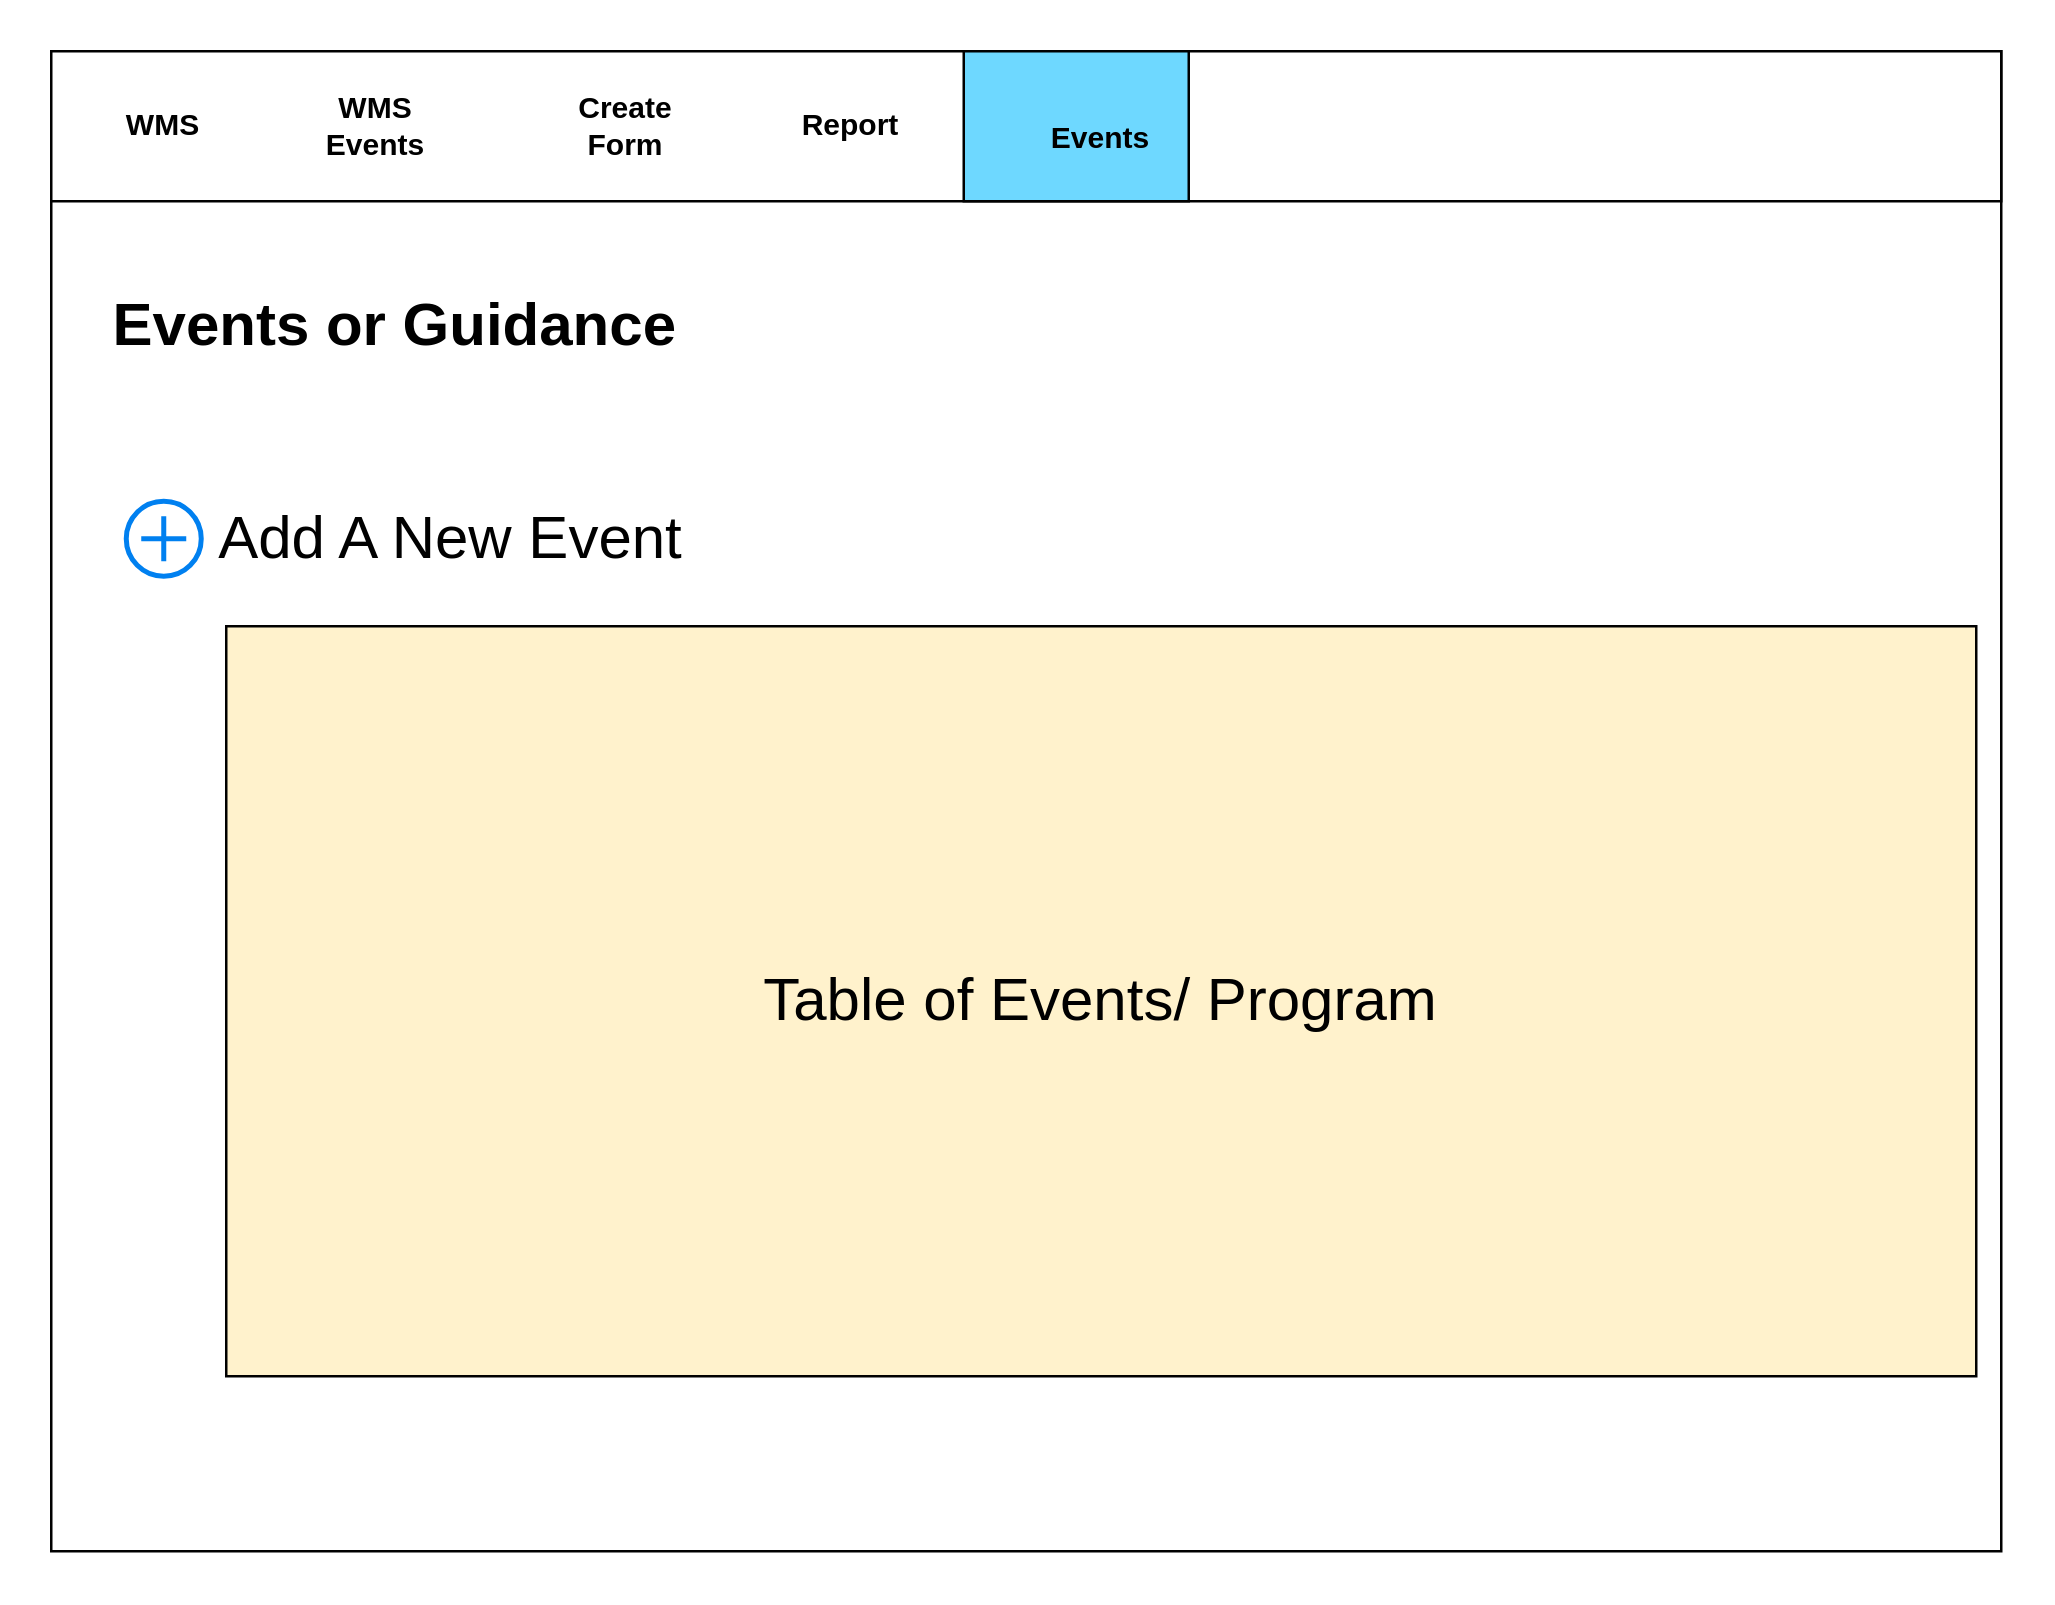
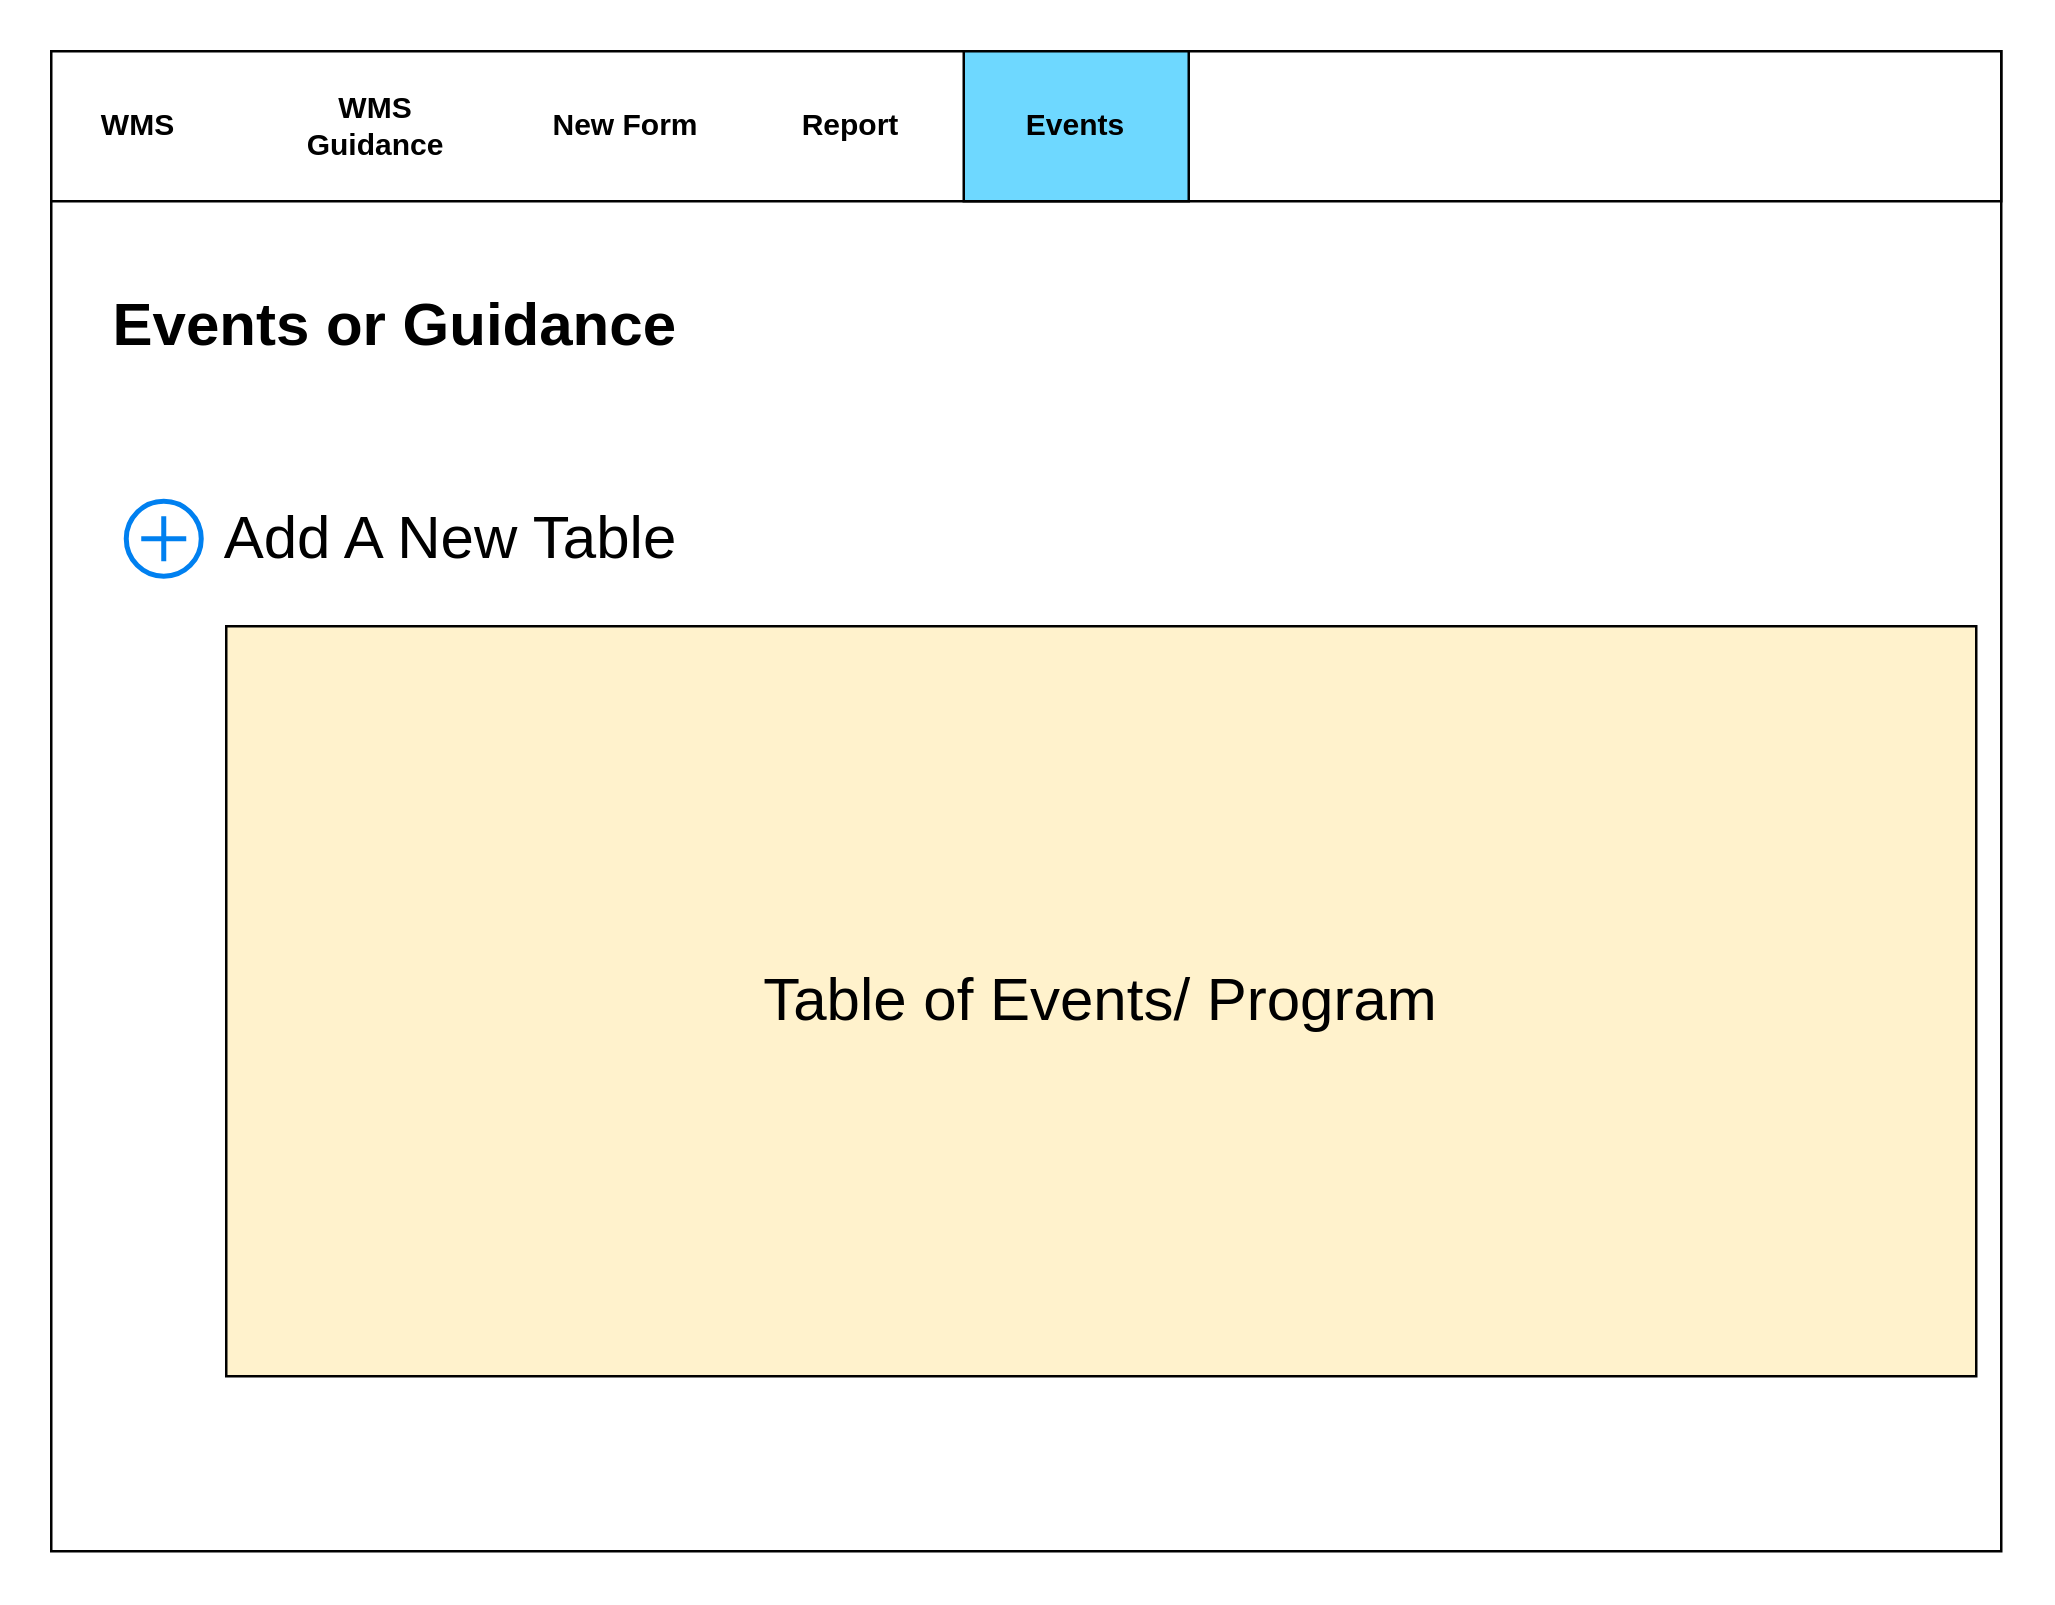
node "WMS": moved (164, 126) -> (139, 126)
node "WMS Events": label "WMS Events" -> "WMS Guidance"
node "Create Form": label "Create Form" -> "New Form"
node "Events": moved (1101, 139) -> (1076, 126)
node "Add A New Event": label "Add A New Event" -> "Add A New Table"
